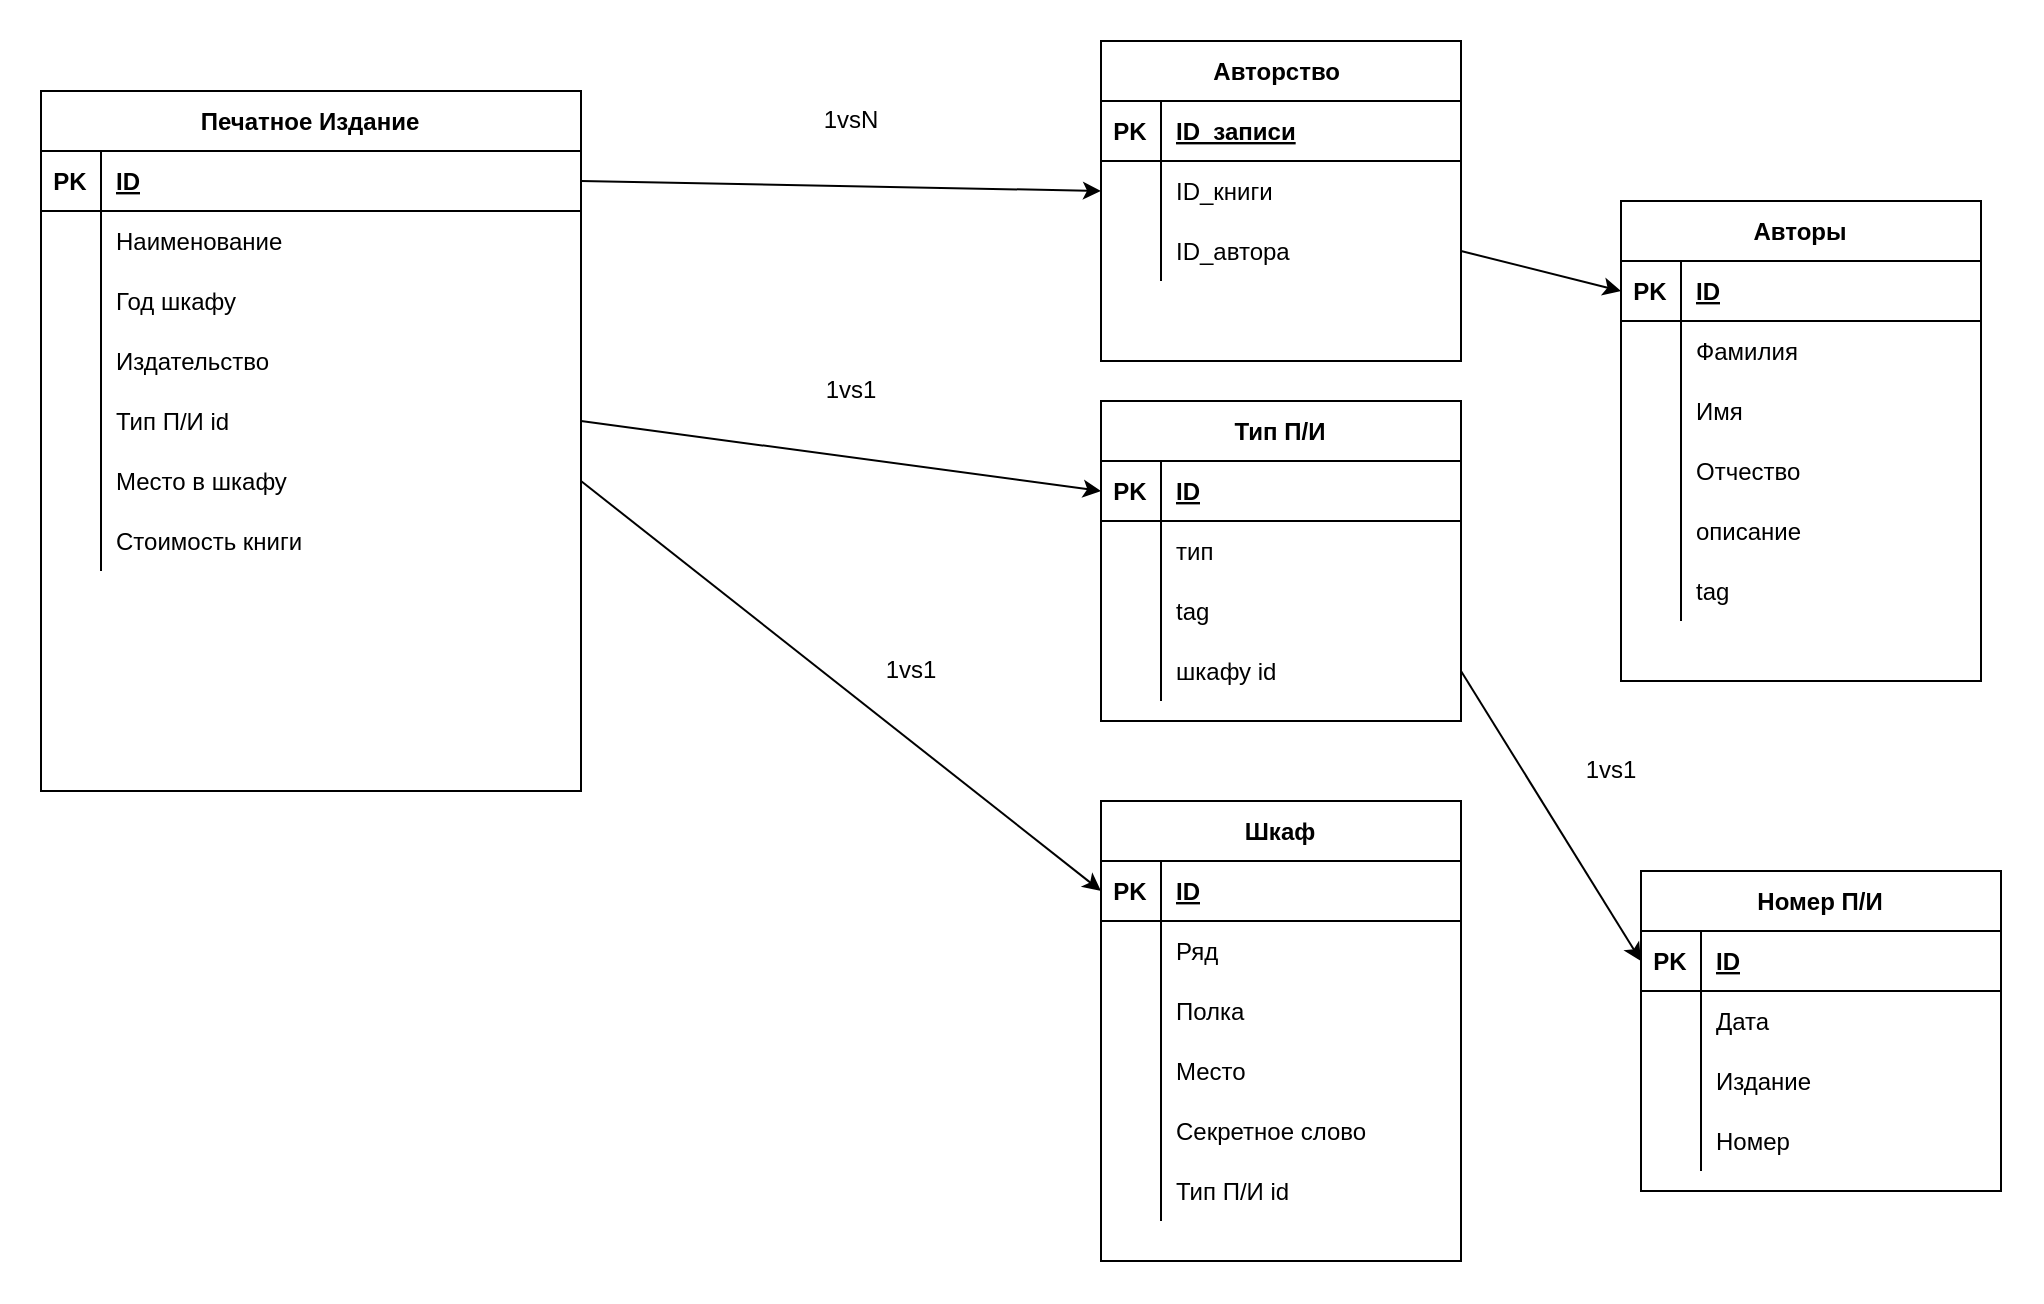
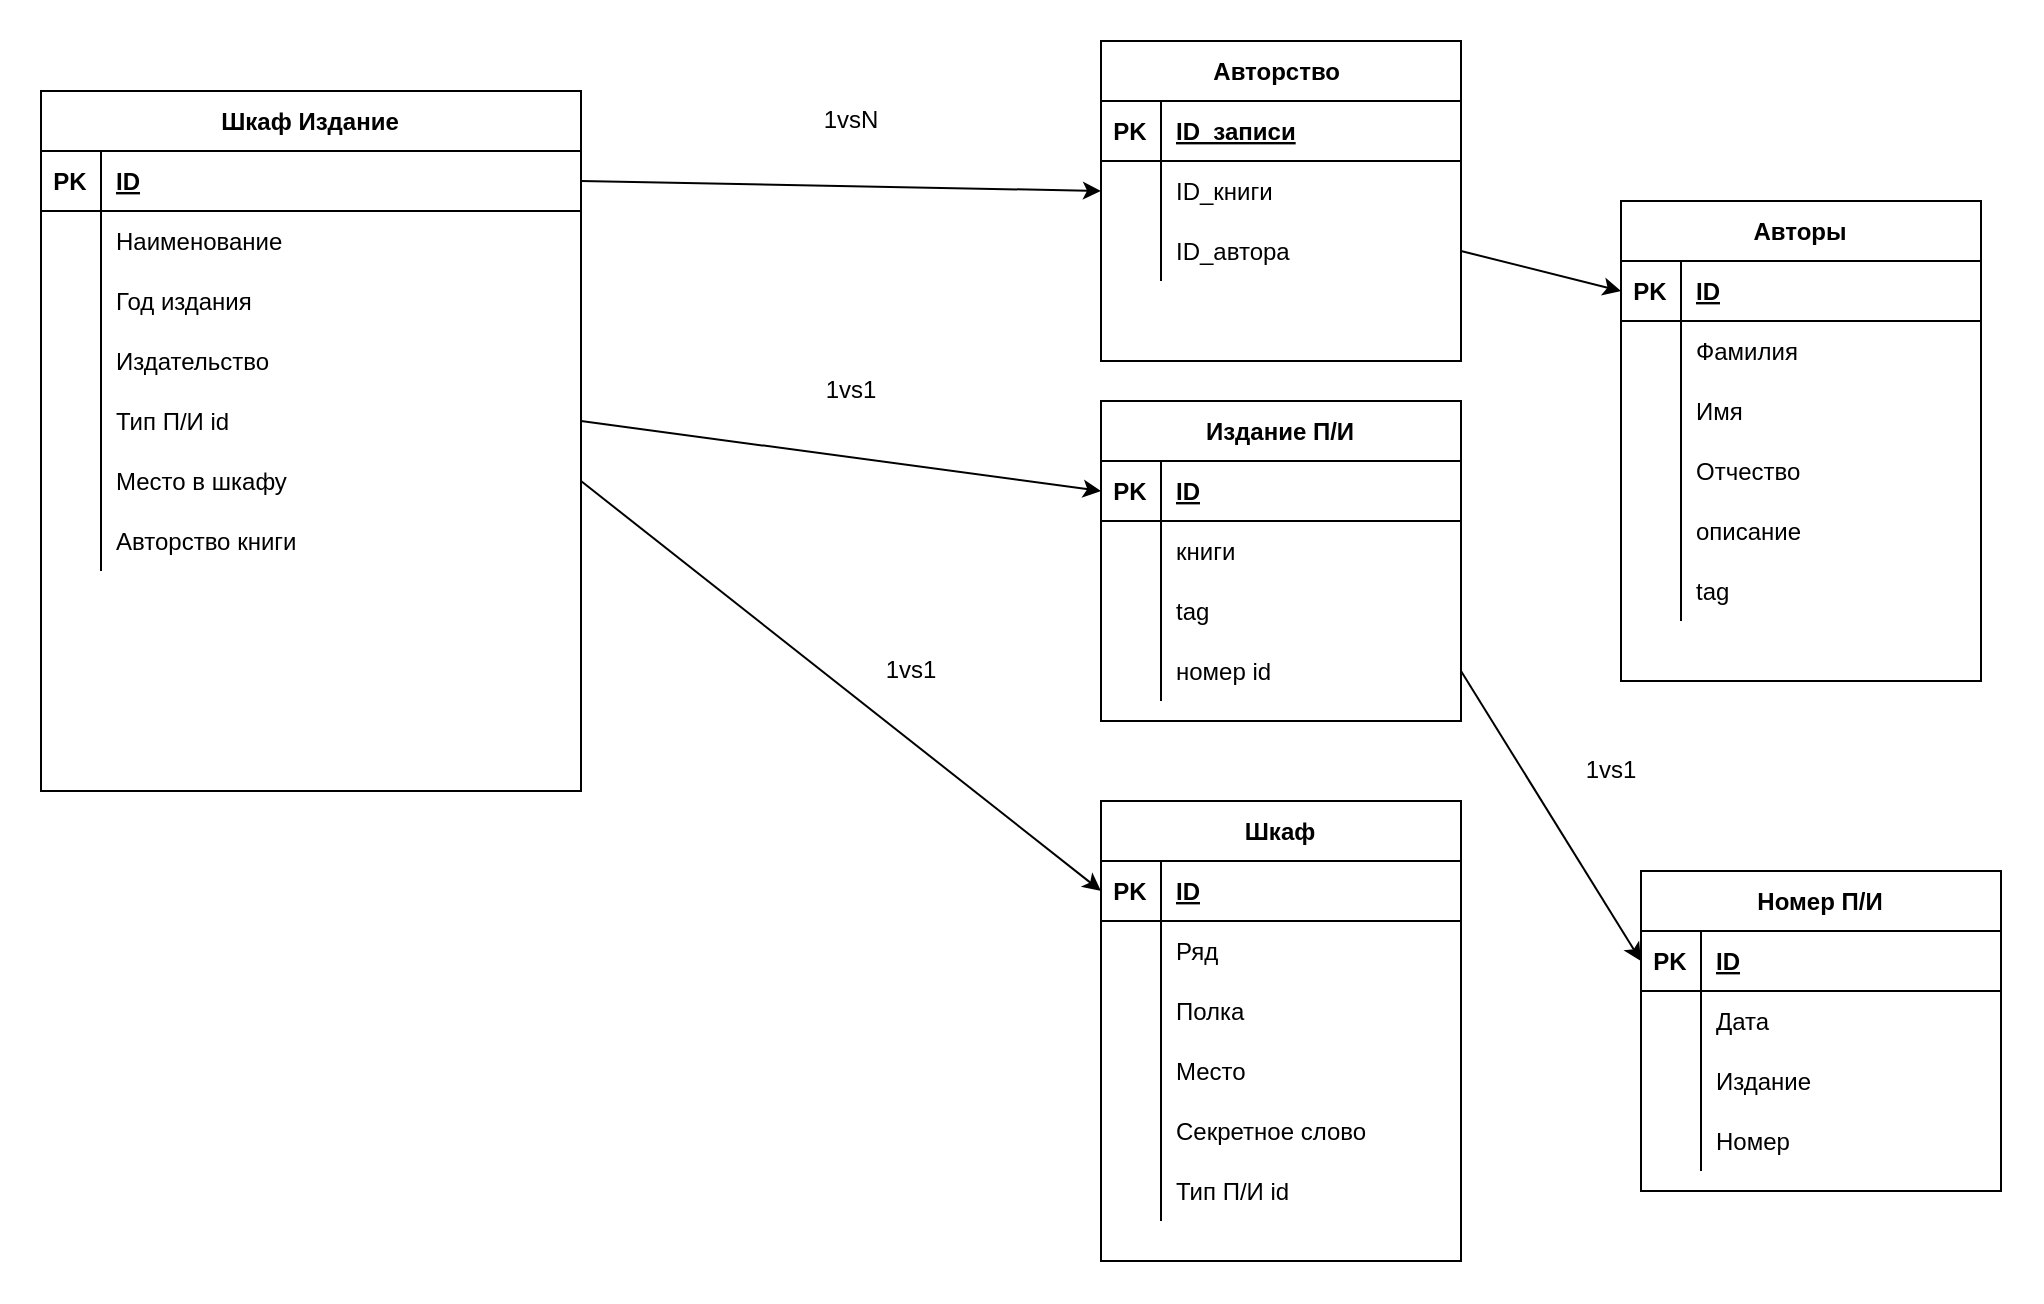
node "Печатное Издание": label "Печатное Издание" -> "Шкаф Издание"
node "Год шкафу": label "Год шкафу" -> "Год издания"
node "Тип П/И": label "Тип П/И" -> "Издание П/И"
node "Стоимость книги": label "Стоимость книги" -> "Авторство книги"
node "тип": label "тип" -> "книги"
node "шкафу id": label "шкафу id" -> "номер id"
